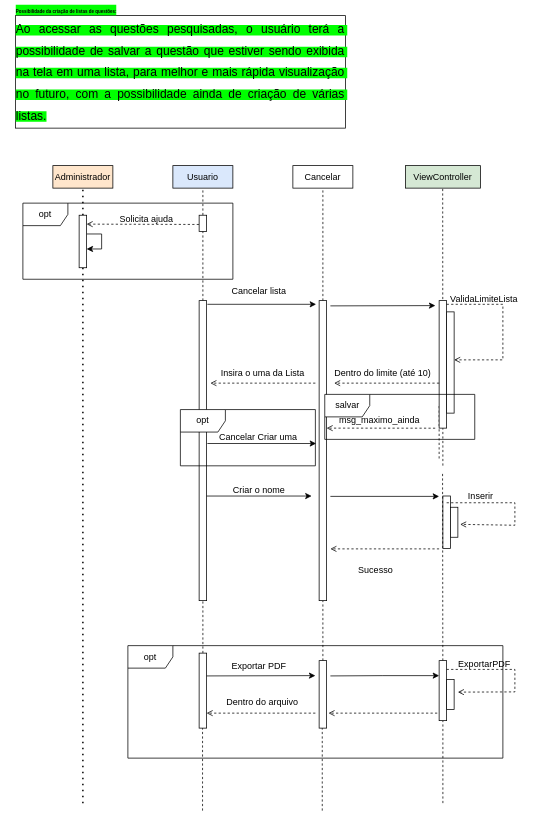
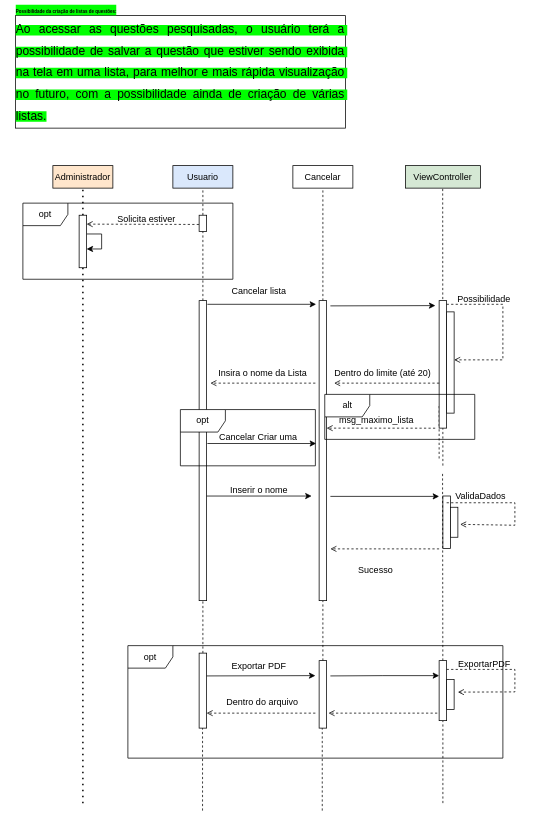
node "Solicita ajuda": label "Solicita ajuda" -> "Solicita estiver"
node "ValidaLimiteLista": label "ValidaLimiteLista" -> "Possibilidade"
node "Insira o uma da Lista": label "Insira o uma da Lista" -> "Insira o nome da Lista"
node "Dentro do limite (até 10)": label "Dentro do limite (até 10)" -> "Dentro do limite (até 20)"
node "salvar": label "salvar" -> "alt"
node "msg_maximo_ainda": label "msg_maximo_ainda" -> "msg_maximo_lista"
node "Criar o nome": label "Criar o nome" -> "Inserir o nome"
node "Inserir": label "Inserir" -> "ValidaDados"
